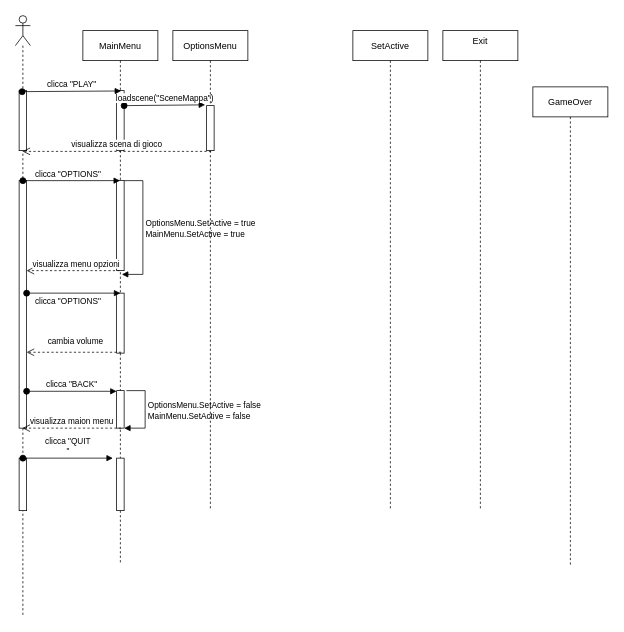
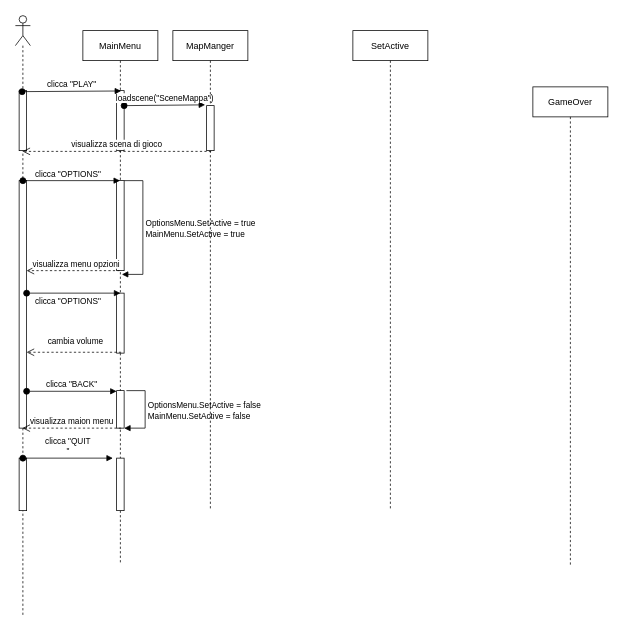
node "OptionsMenu": label "OptionsMenu" -> "MapManger"
node "Exit": removed
